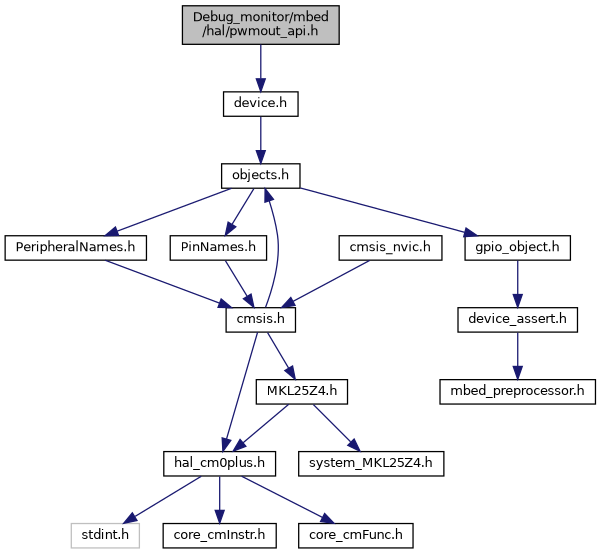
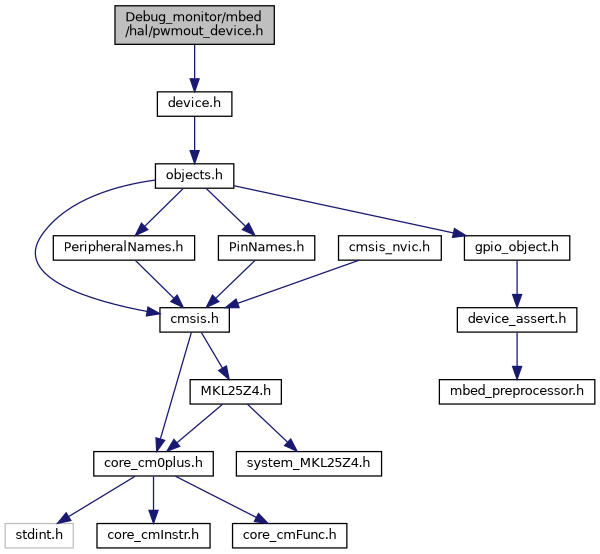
node "Debug_monitor/mbed /hal/pwmout_api.h": label "Debug_monitor/mbed /hal/pwmout_api.h" -> "Debug_monitor/mbed /hal/pwmout_device.h"
edge "cmsis.h" -> "objects.h": reversed
node "hal_cm0plus.h": label "hal_cm0plus.h" -> "core_cm0plus.h"
